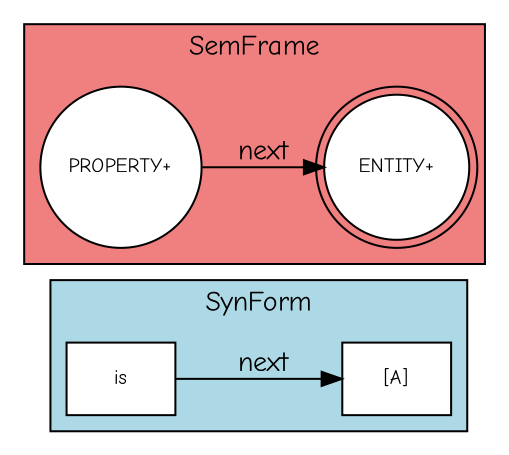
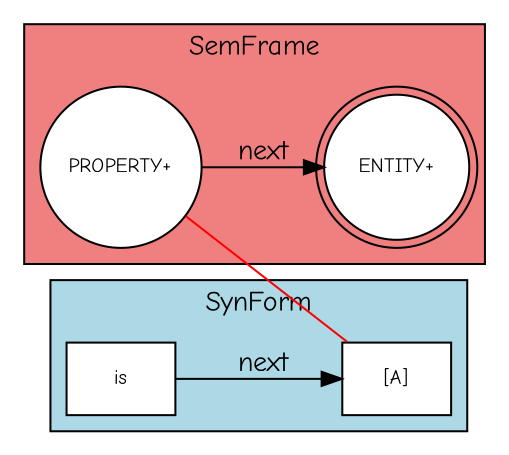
edge "PROPERTY+" -- "[A]": added
